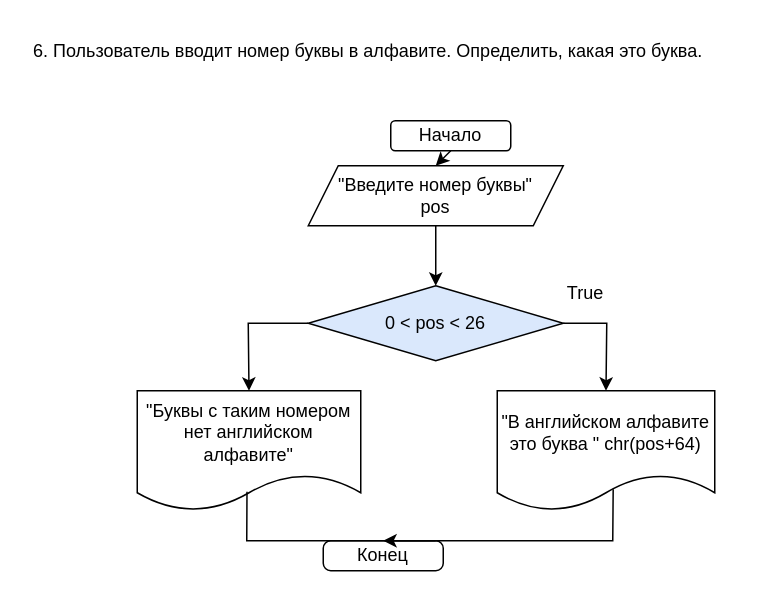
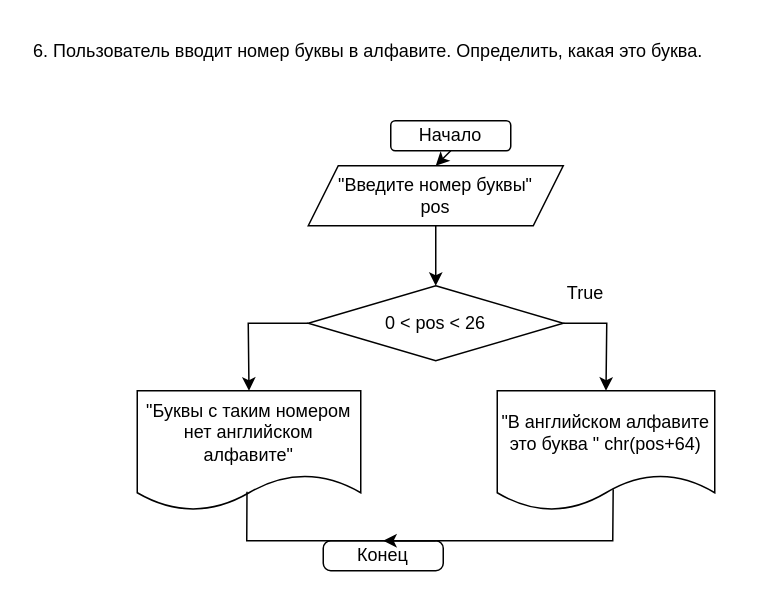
node "0 < pos < 26": fillcolor #dae8fc -> #ffffff
